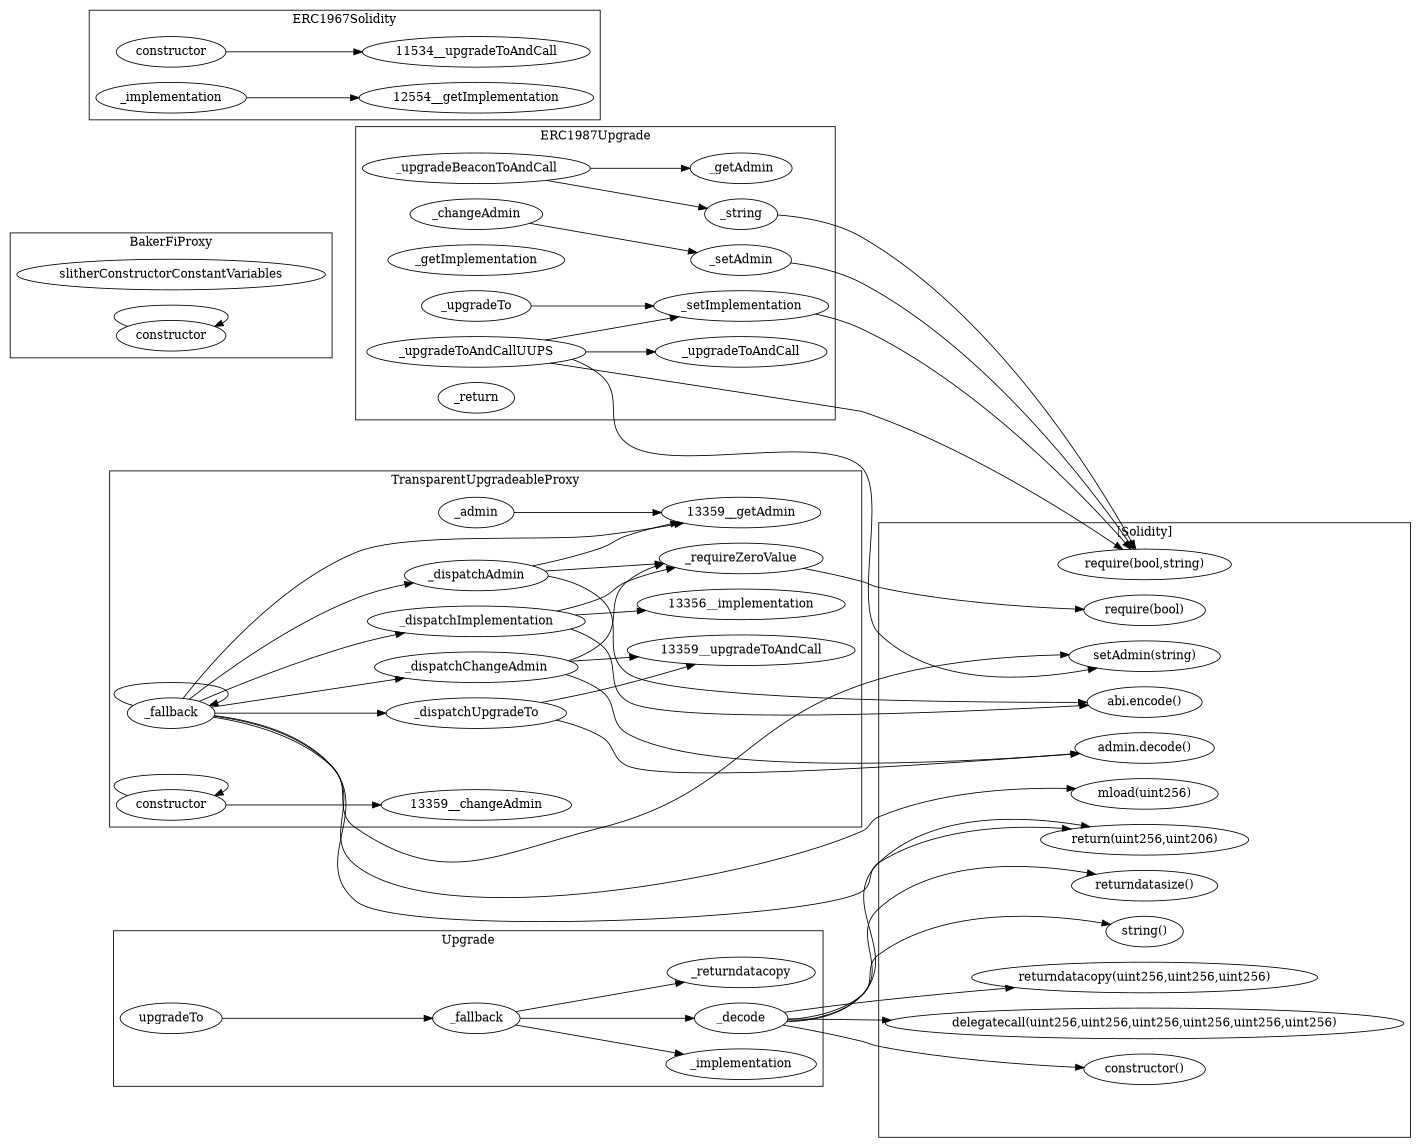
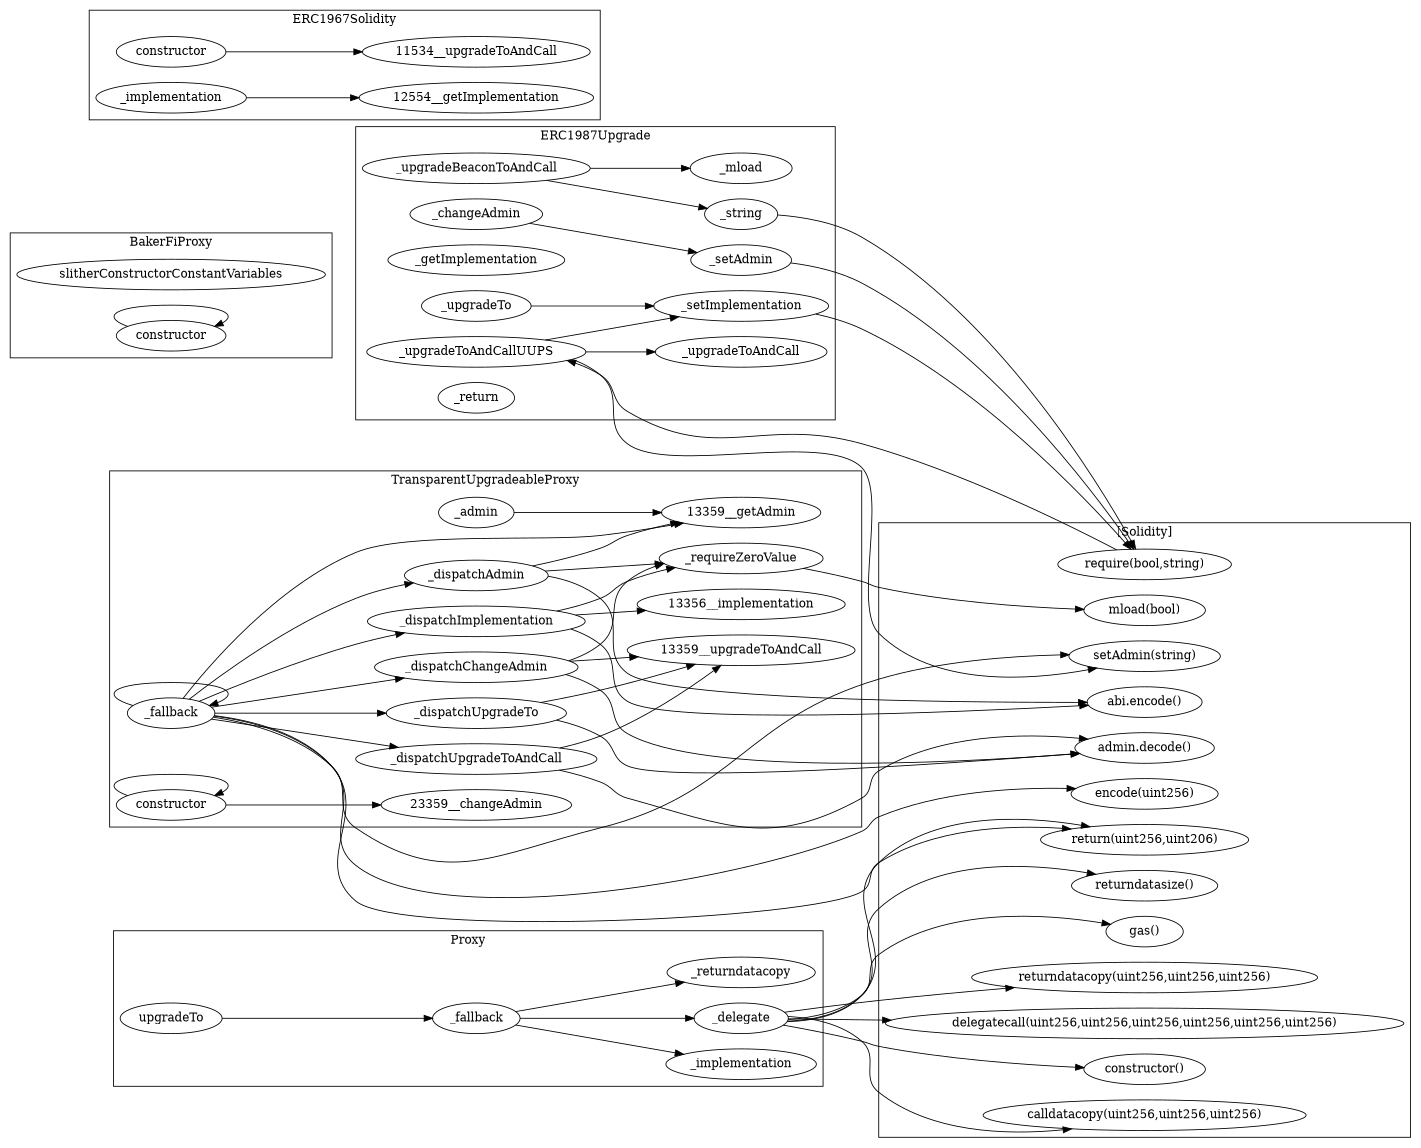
node "_getAdmin": label "_getAdmin" -> "_mload"
edge "_upgradeToAndCallUUPS" -> "require(bool,string)": reversed
node "require(bool)": label "require(bool)" -> "mload(bool)"
node "_dispatchUpgradeToAndCall": added
node "mload(uint256)": label "mload(uint256)" -> "encode(uint256)"
node "13359__changeAdmin": label "13359__changeAdmin" -> "23359__changeAdmin"
node "string()": label "string()" -> "gas()"
cluster "Upgrade": label "Upgrade" -> "Proxy"
node "_decode": label "_decode" -> "_delegate"
node "calldatacopy(uint256,uint256,uint256)": added
